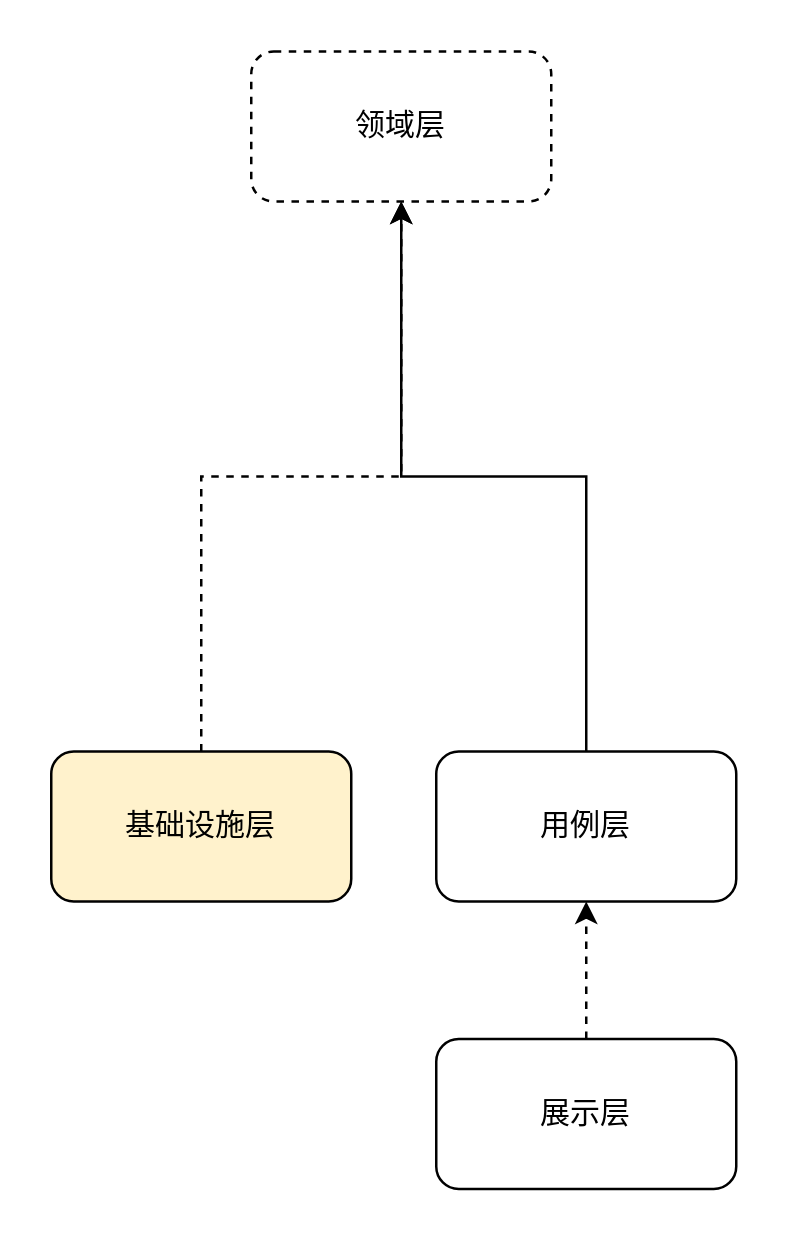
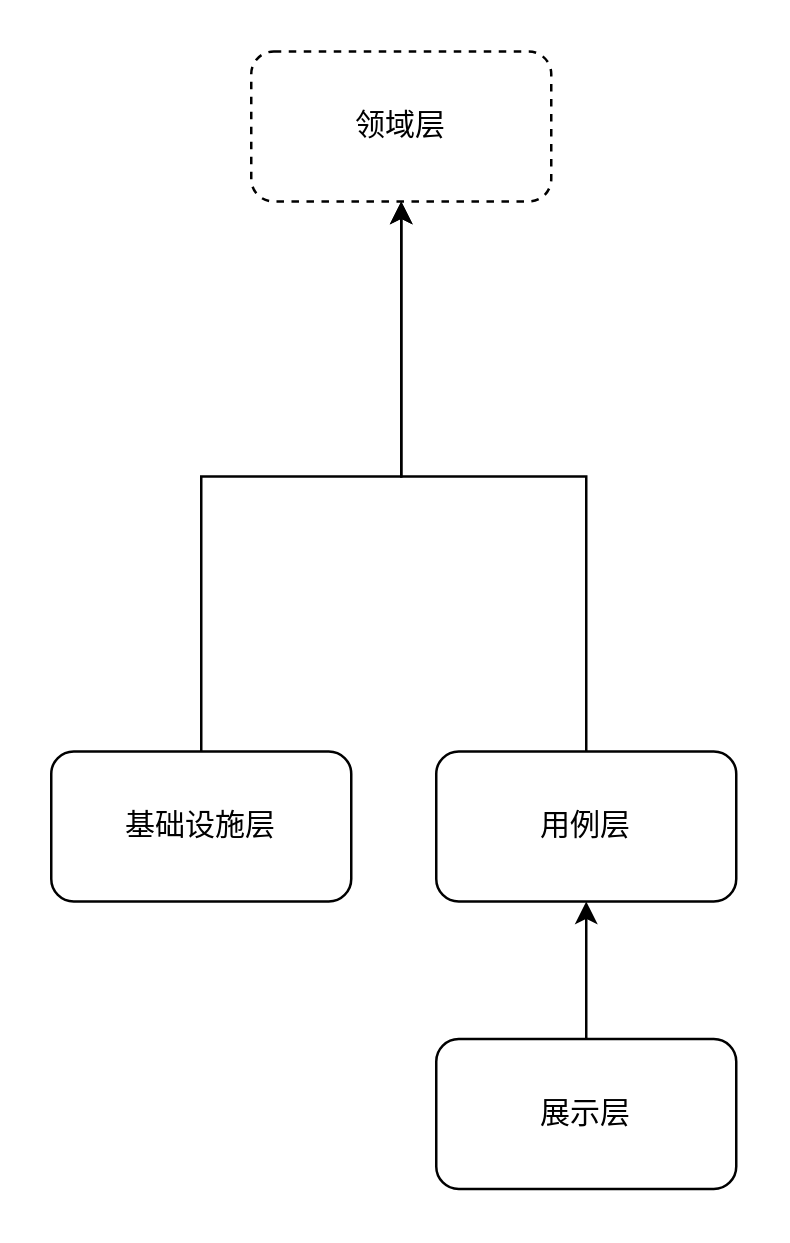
edge "基础设施层" -> "领域层": style dashed -> solid
node "基础设施层": fillcolor #fff2cc -> #ffffff
edge "展示层" -> "用例层": style dashed -> solid
